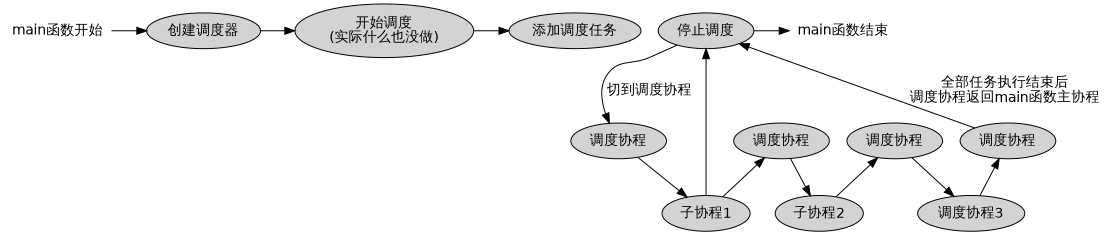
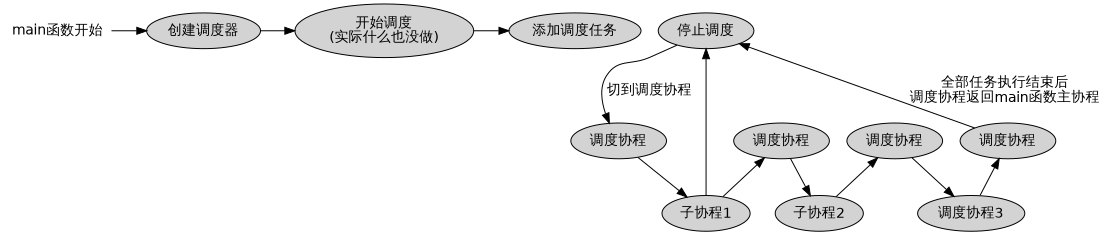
node "main函数结束": removed
